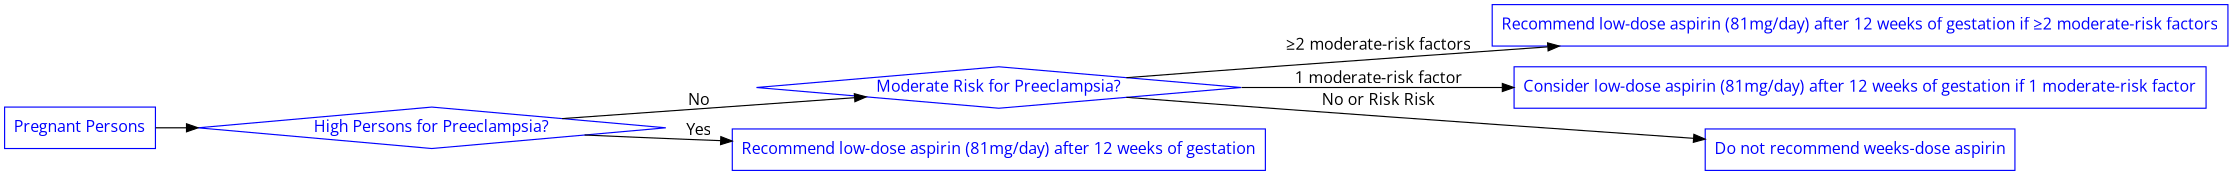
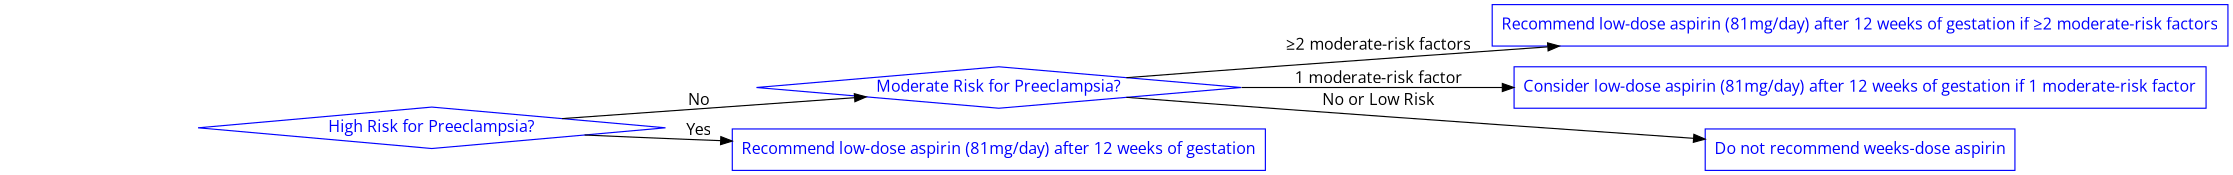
edge "Moderate Risk for Preeclampsia?" -> "Do not recommend weeks-dose aspirin": label "No or Risk Risk" -> "No or Low Risk"
node "Pregnant Persons": removed
node "High Persons for Preeclampsia?": label "High Persons for Preeclampsia?" -> "High Risk for Preeclampsia?"
